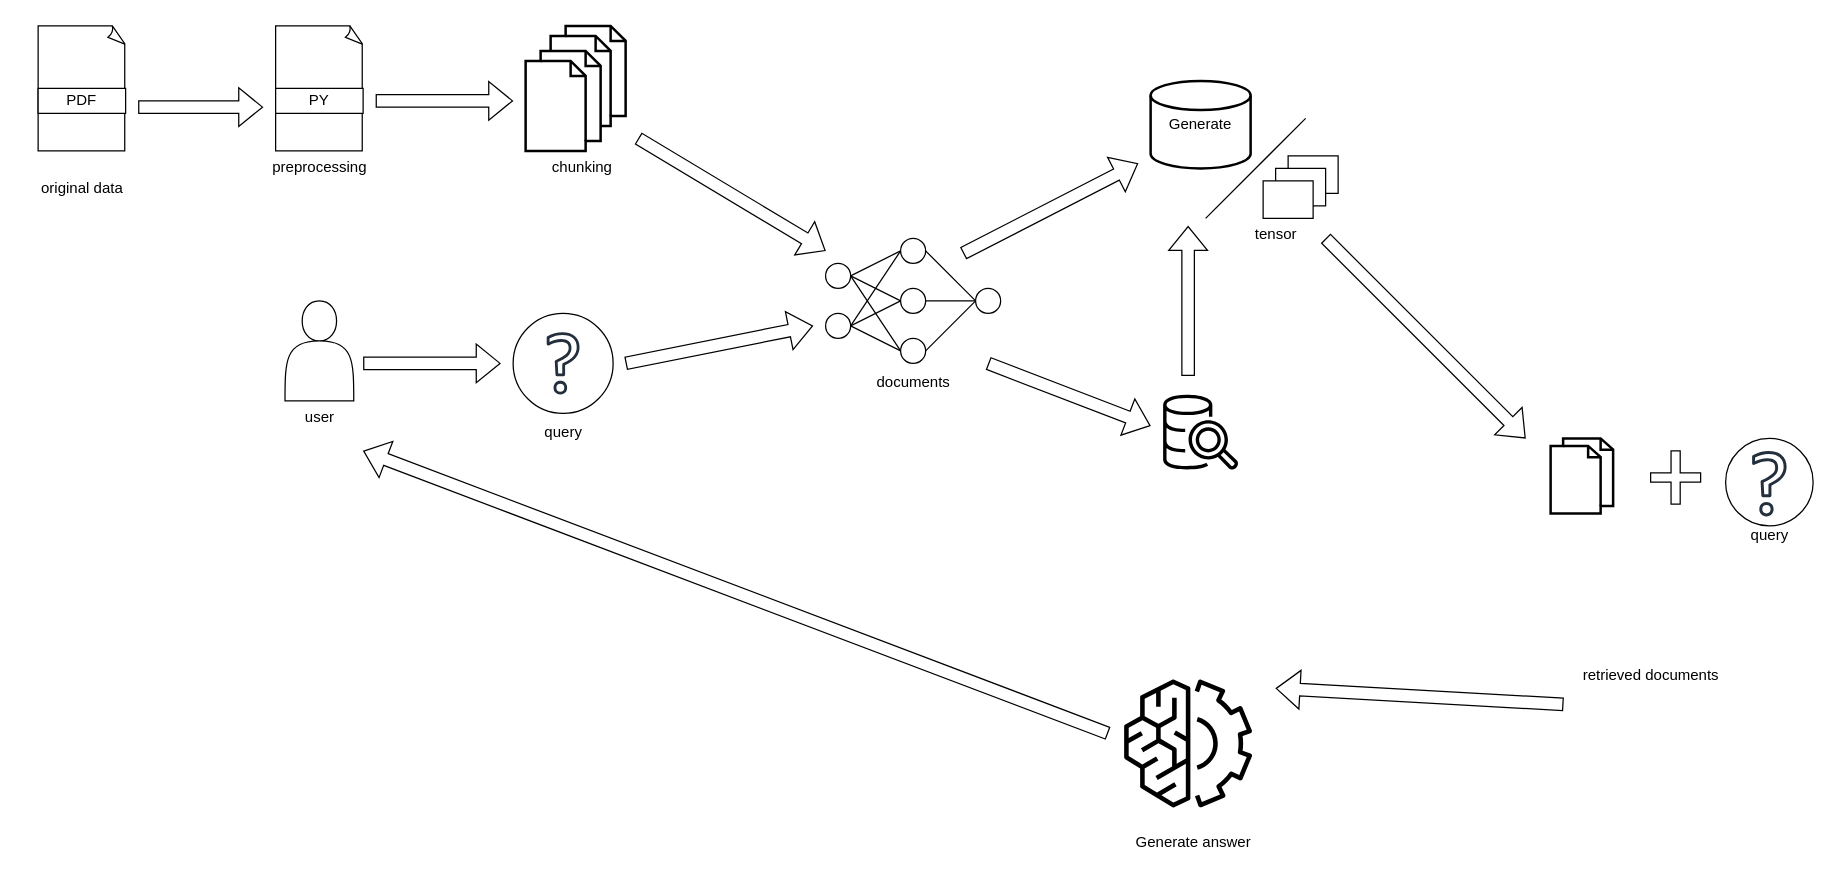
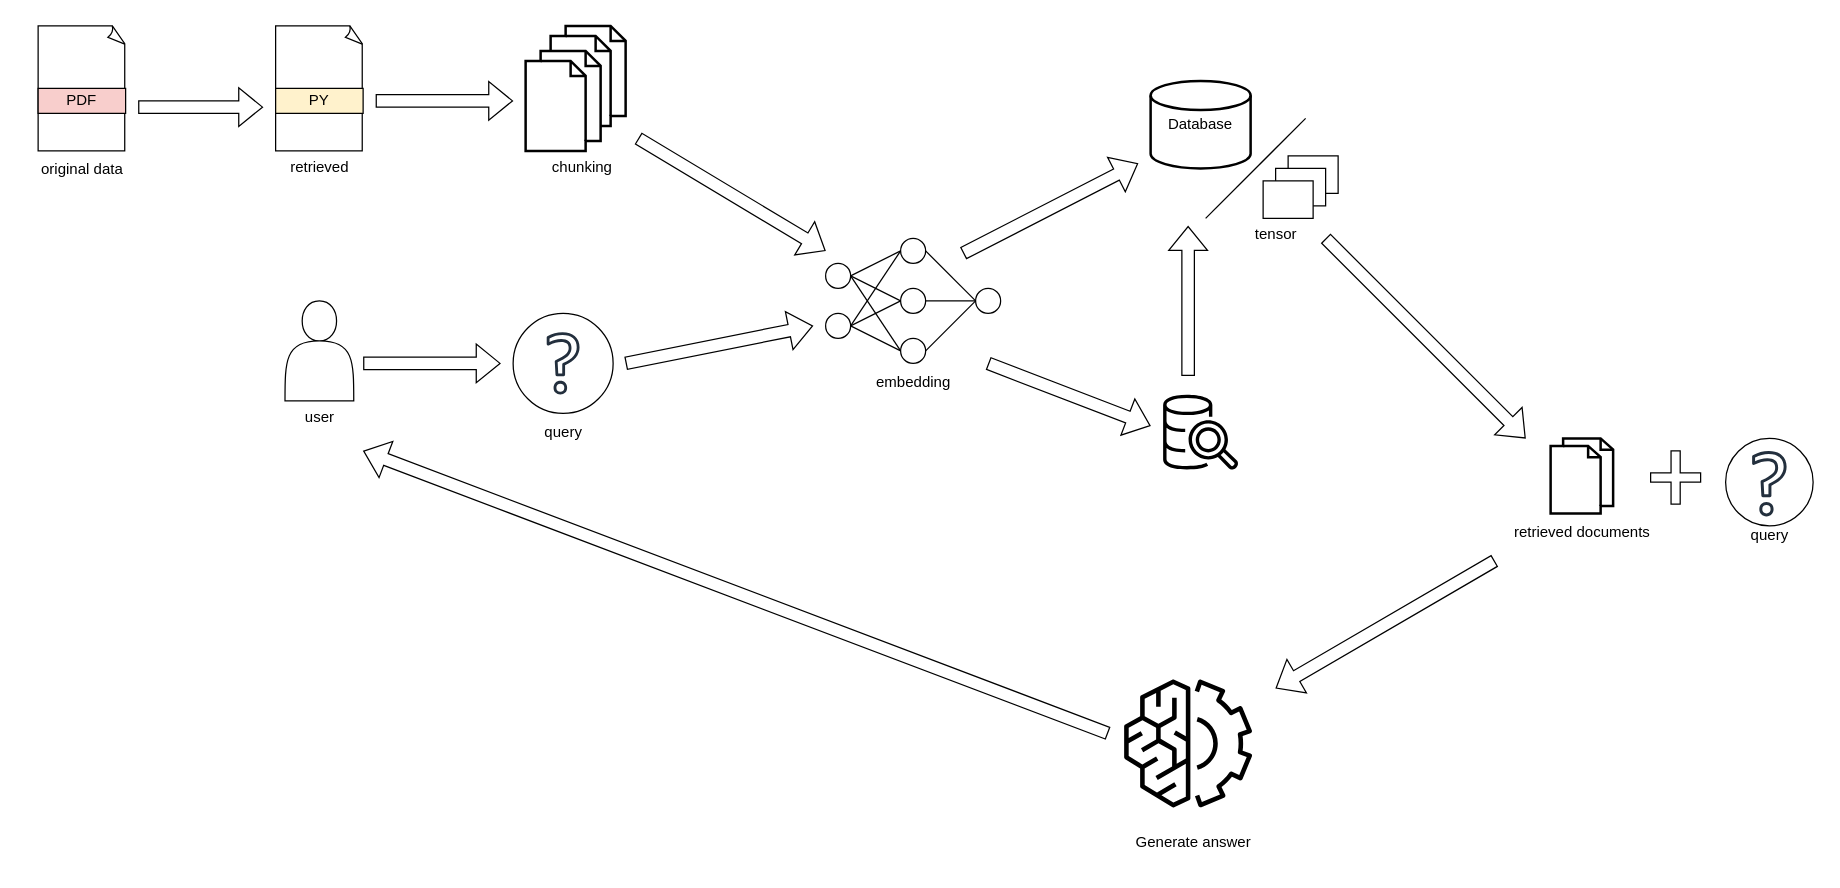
node "PDF": fillcolor #ffffff -> #f8cecc
node "PY": fillcolor #ffffff -> #fff2cc
node "Generate": label "Generate" -> "Database"
node "preprocessing": label "preprocessing" -> "retrieved"
node "original data": moved (82, 188) -> (82, 169)
node "documents": label "documents" -> "embedding"
node "retrieved documents": moved (1651, 676) -> (1582, 532)
